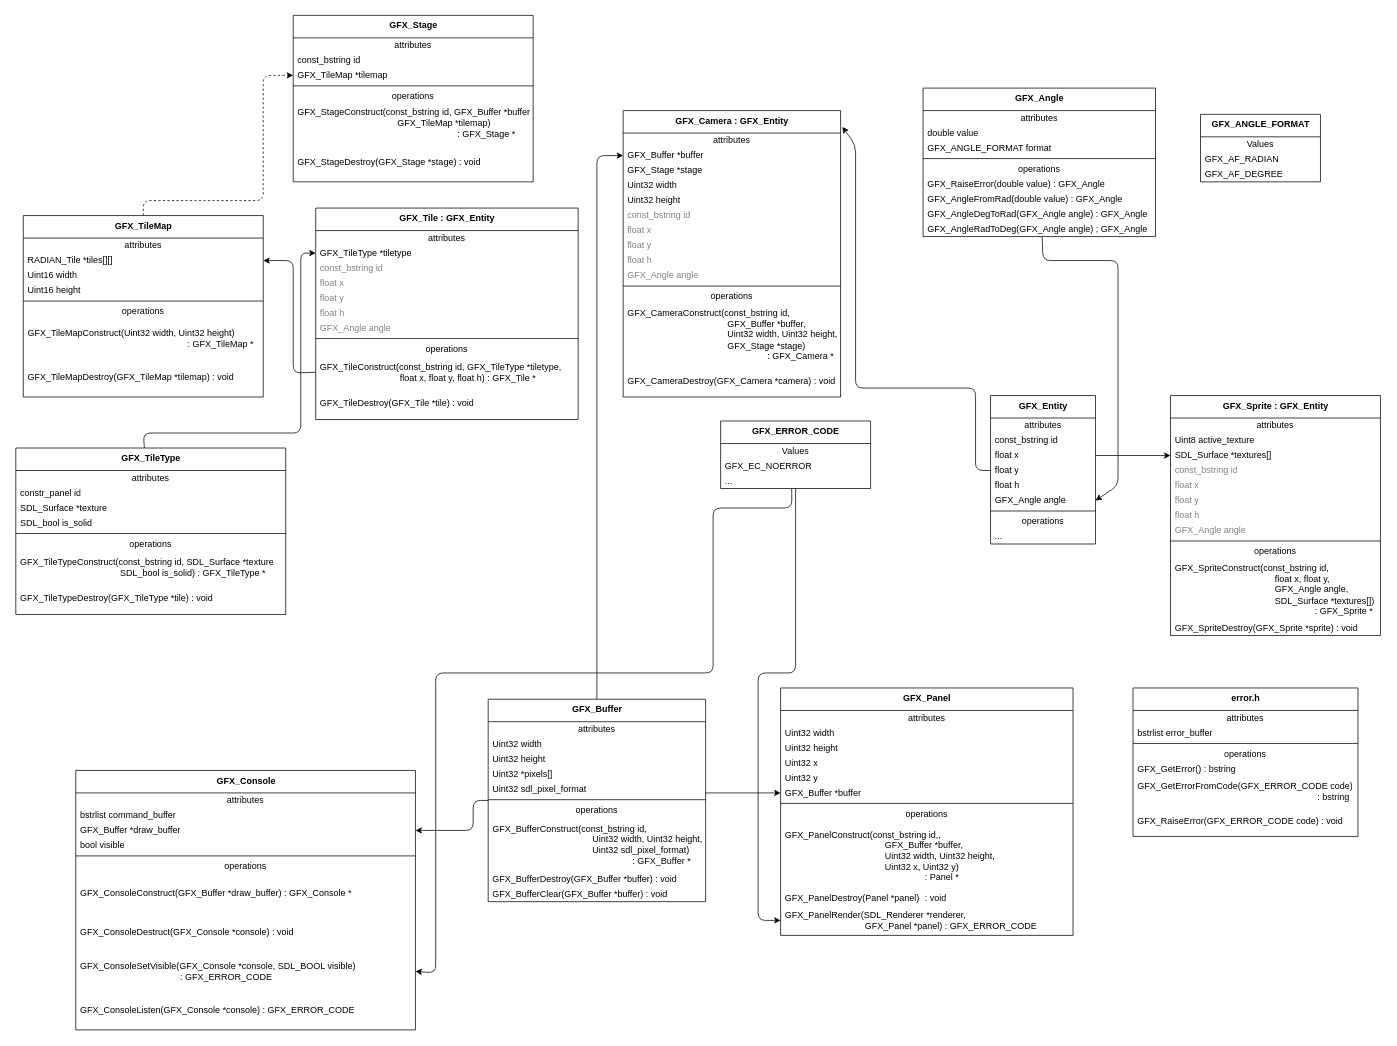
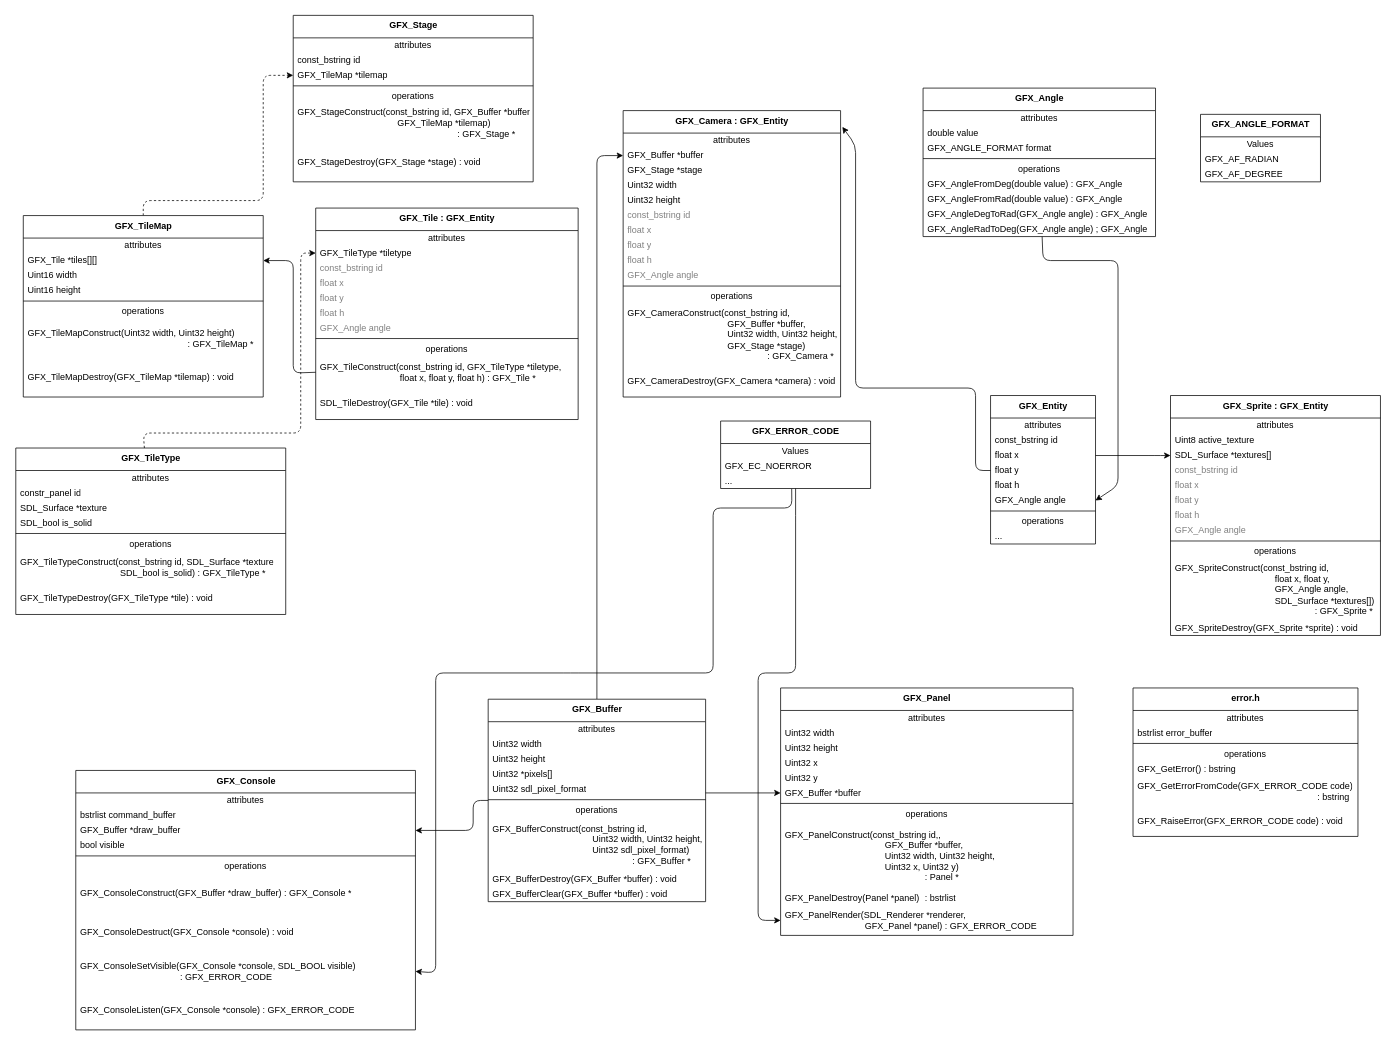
node "GFX_RaiseError(double value) : GFX_Angle": label "GFX_RaiseError(double value) : GFX_Angle" -> "GFX_AngleFromDeg(double value) : GFX_Angle"
node "RADIAN_Tile *tiles[][]": label "RADIAN_Tile *tiles[][]" -> "GFX_Tile *tiles[][]"
node "GFX_TileDestroy(GFX_Tile *tile) : void": label "GFX_TileDestroy(GFX_Tile *tile) : void" -> "SDL_TileDestroy(GFX_Tile *tile) : void"
edge "GFX_TileType" -> "GFX_TileType *tiletype": style solid -> dashed
node "GFX_PanelDestroy(Panel *panel) : void": label "GFX_PanelDestroy(Panel *panel) : void" -> "GFX_PanelDestroy(Panel *panel) : bstrlist"
